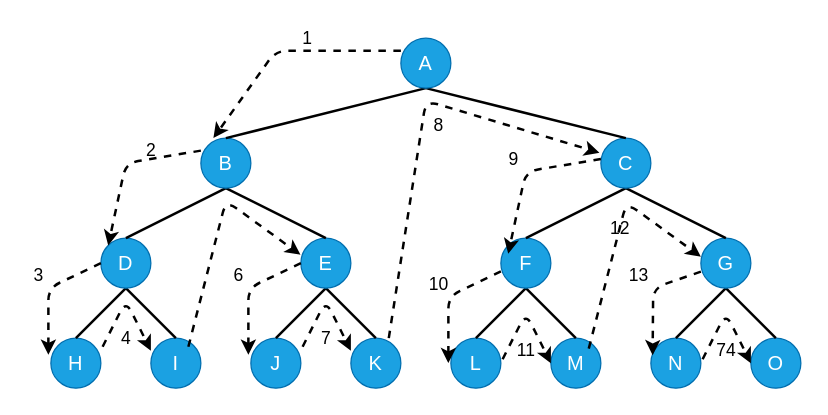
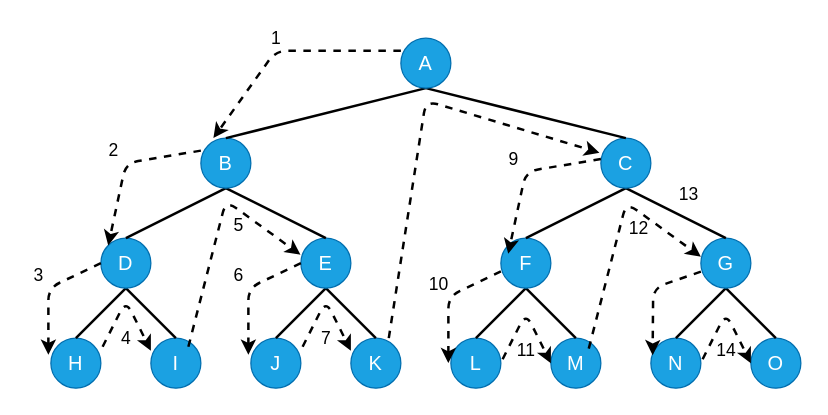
node "1": moved (307, 38) -> (276, 38)
node "8": removed
node "2": moved (151, 151) -> (113, 151)
node "5": added
node "12": moved (620, 228) -> (639, 228)
node "13": moved (638, 276) -> (688, 194)
node "74": label "74" -> "14"
